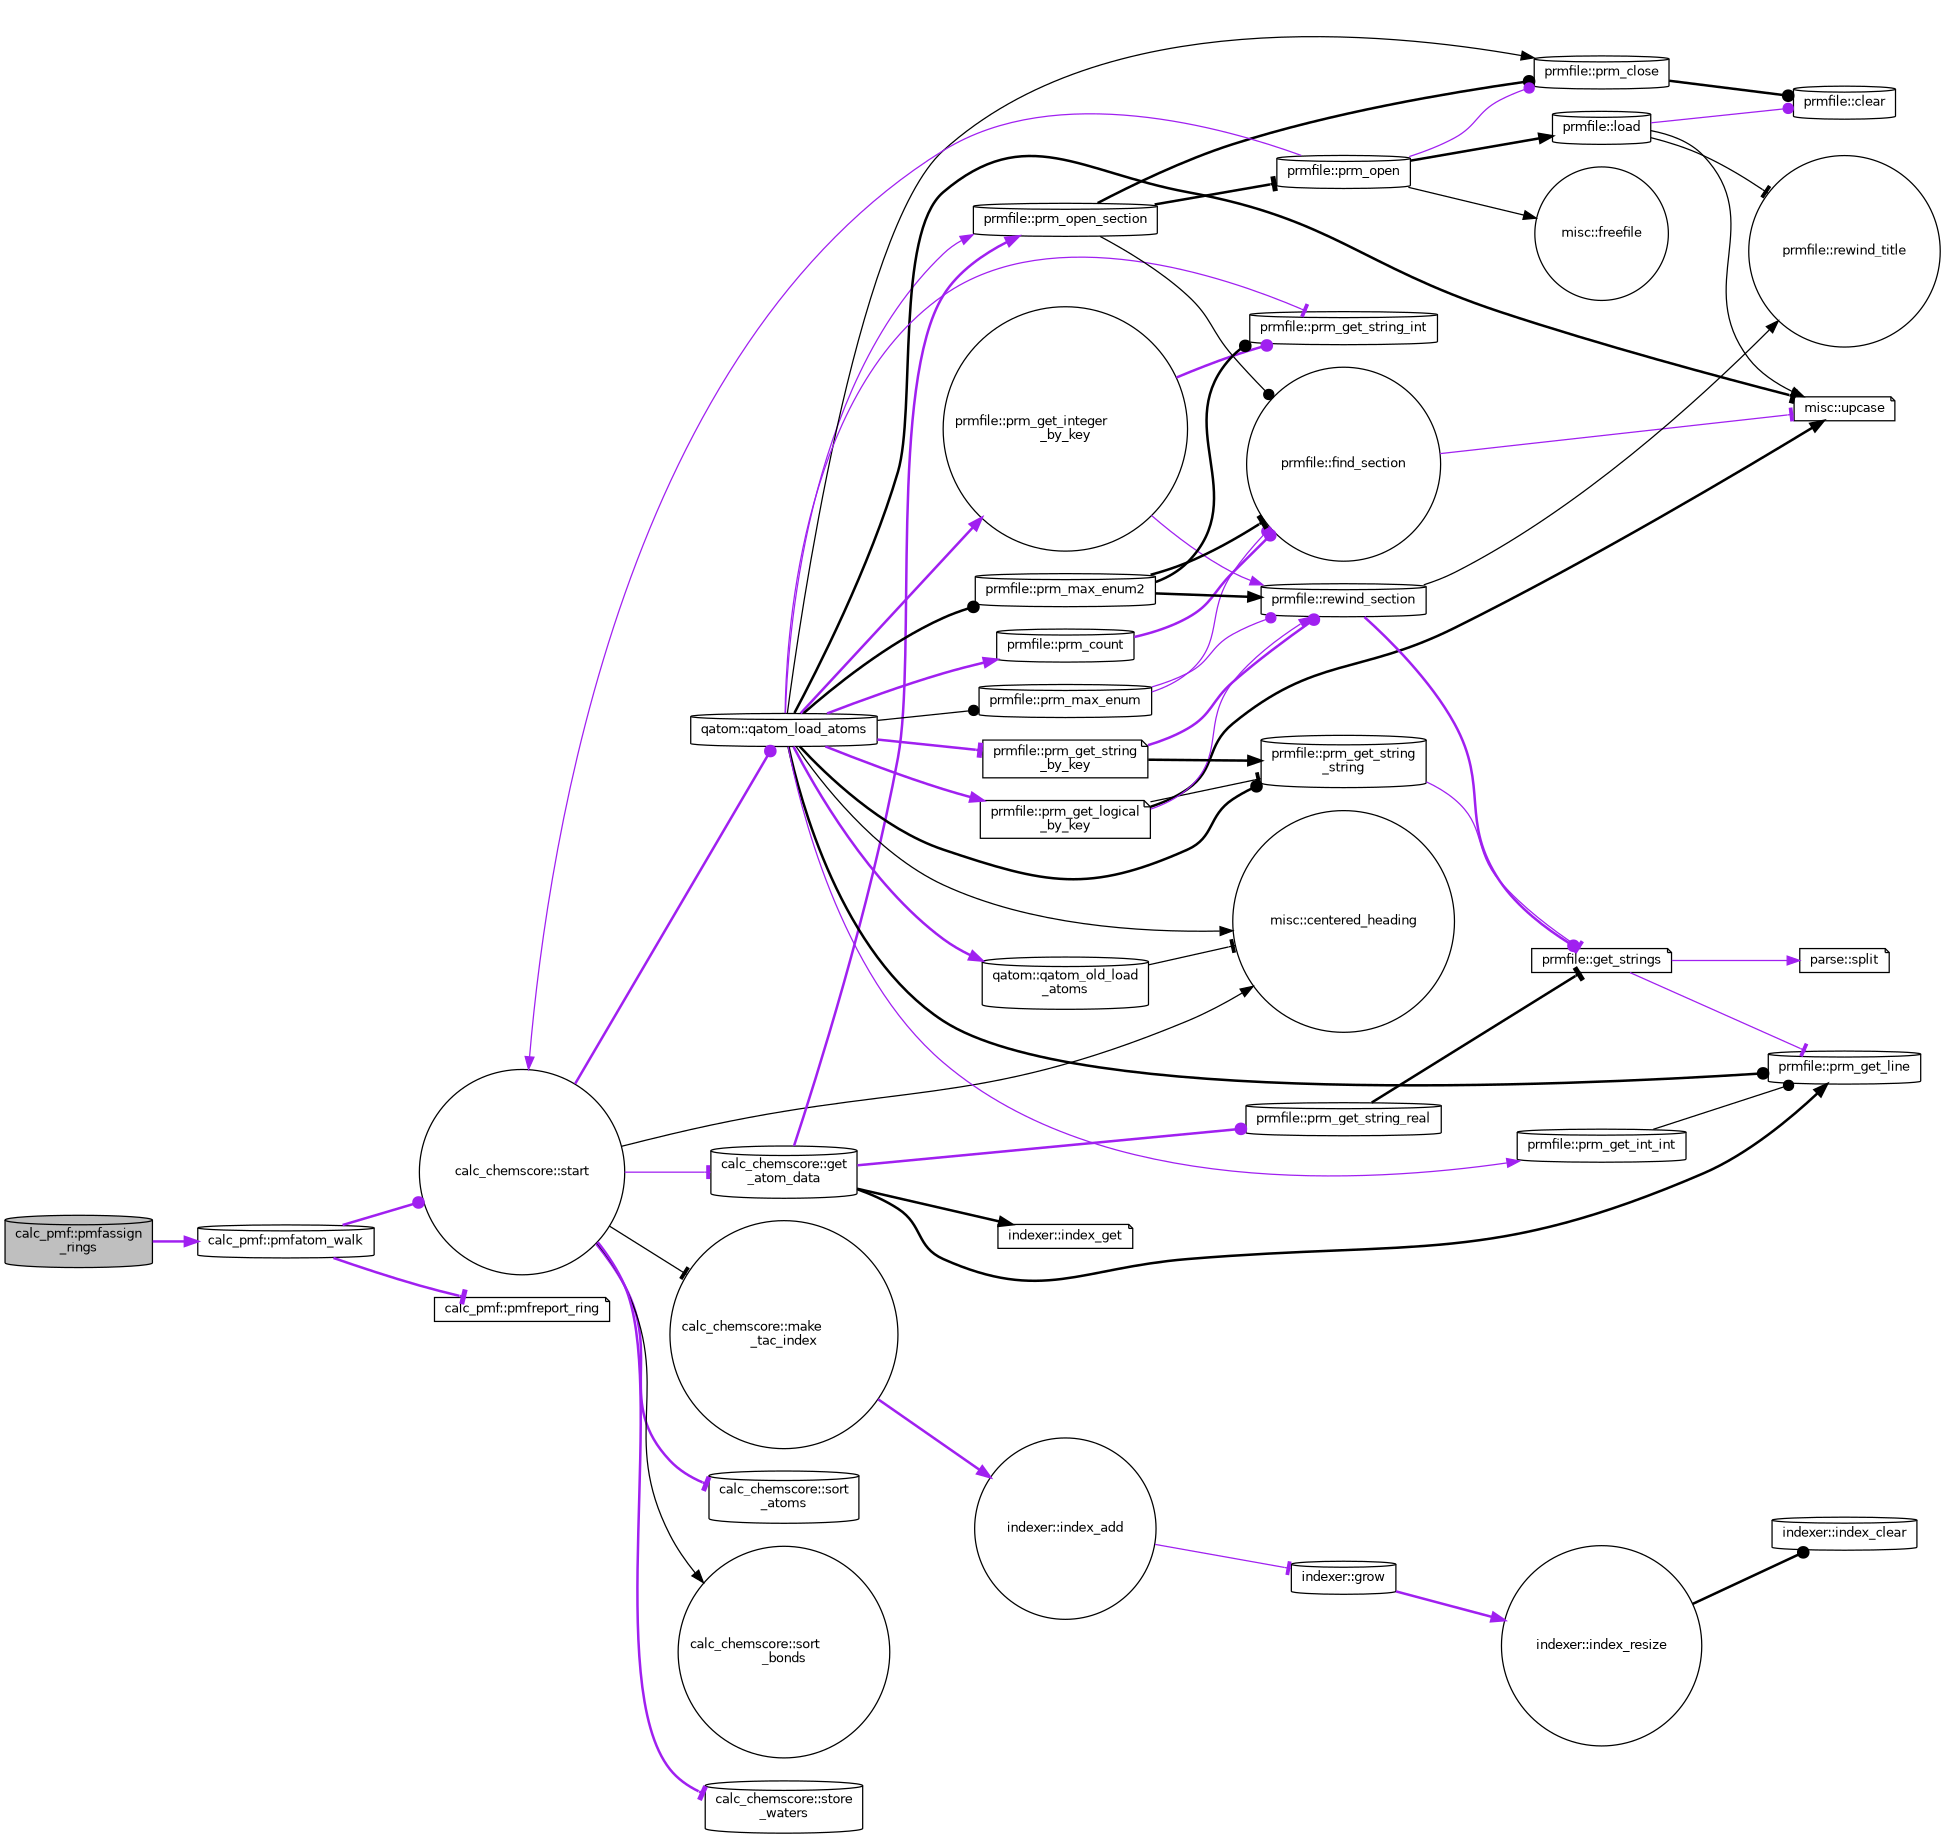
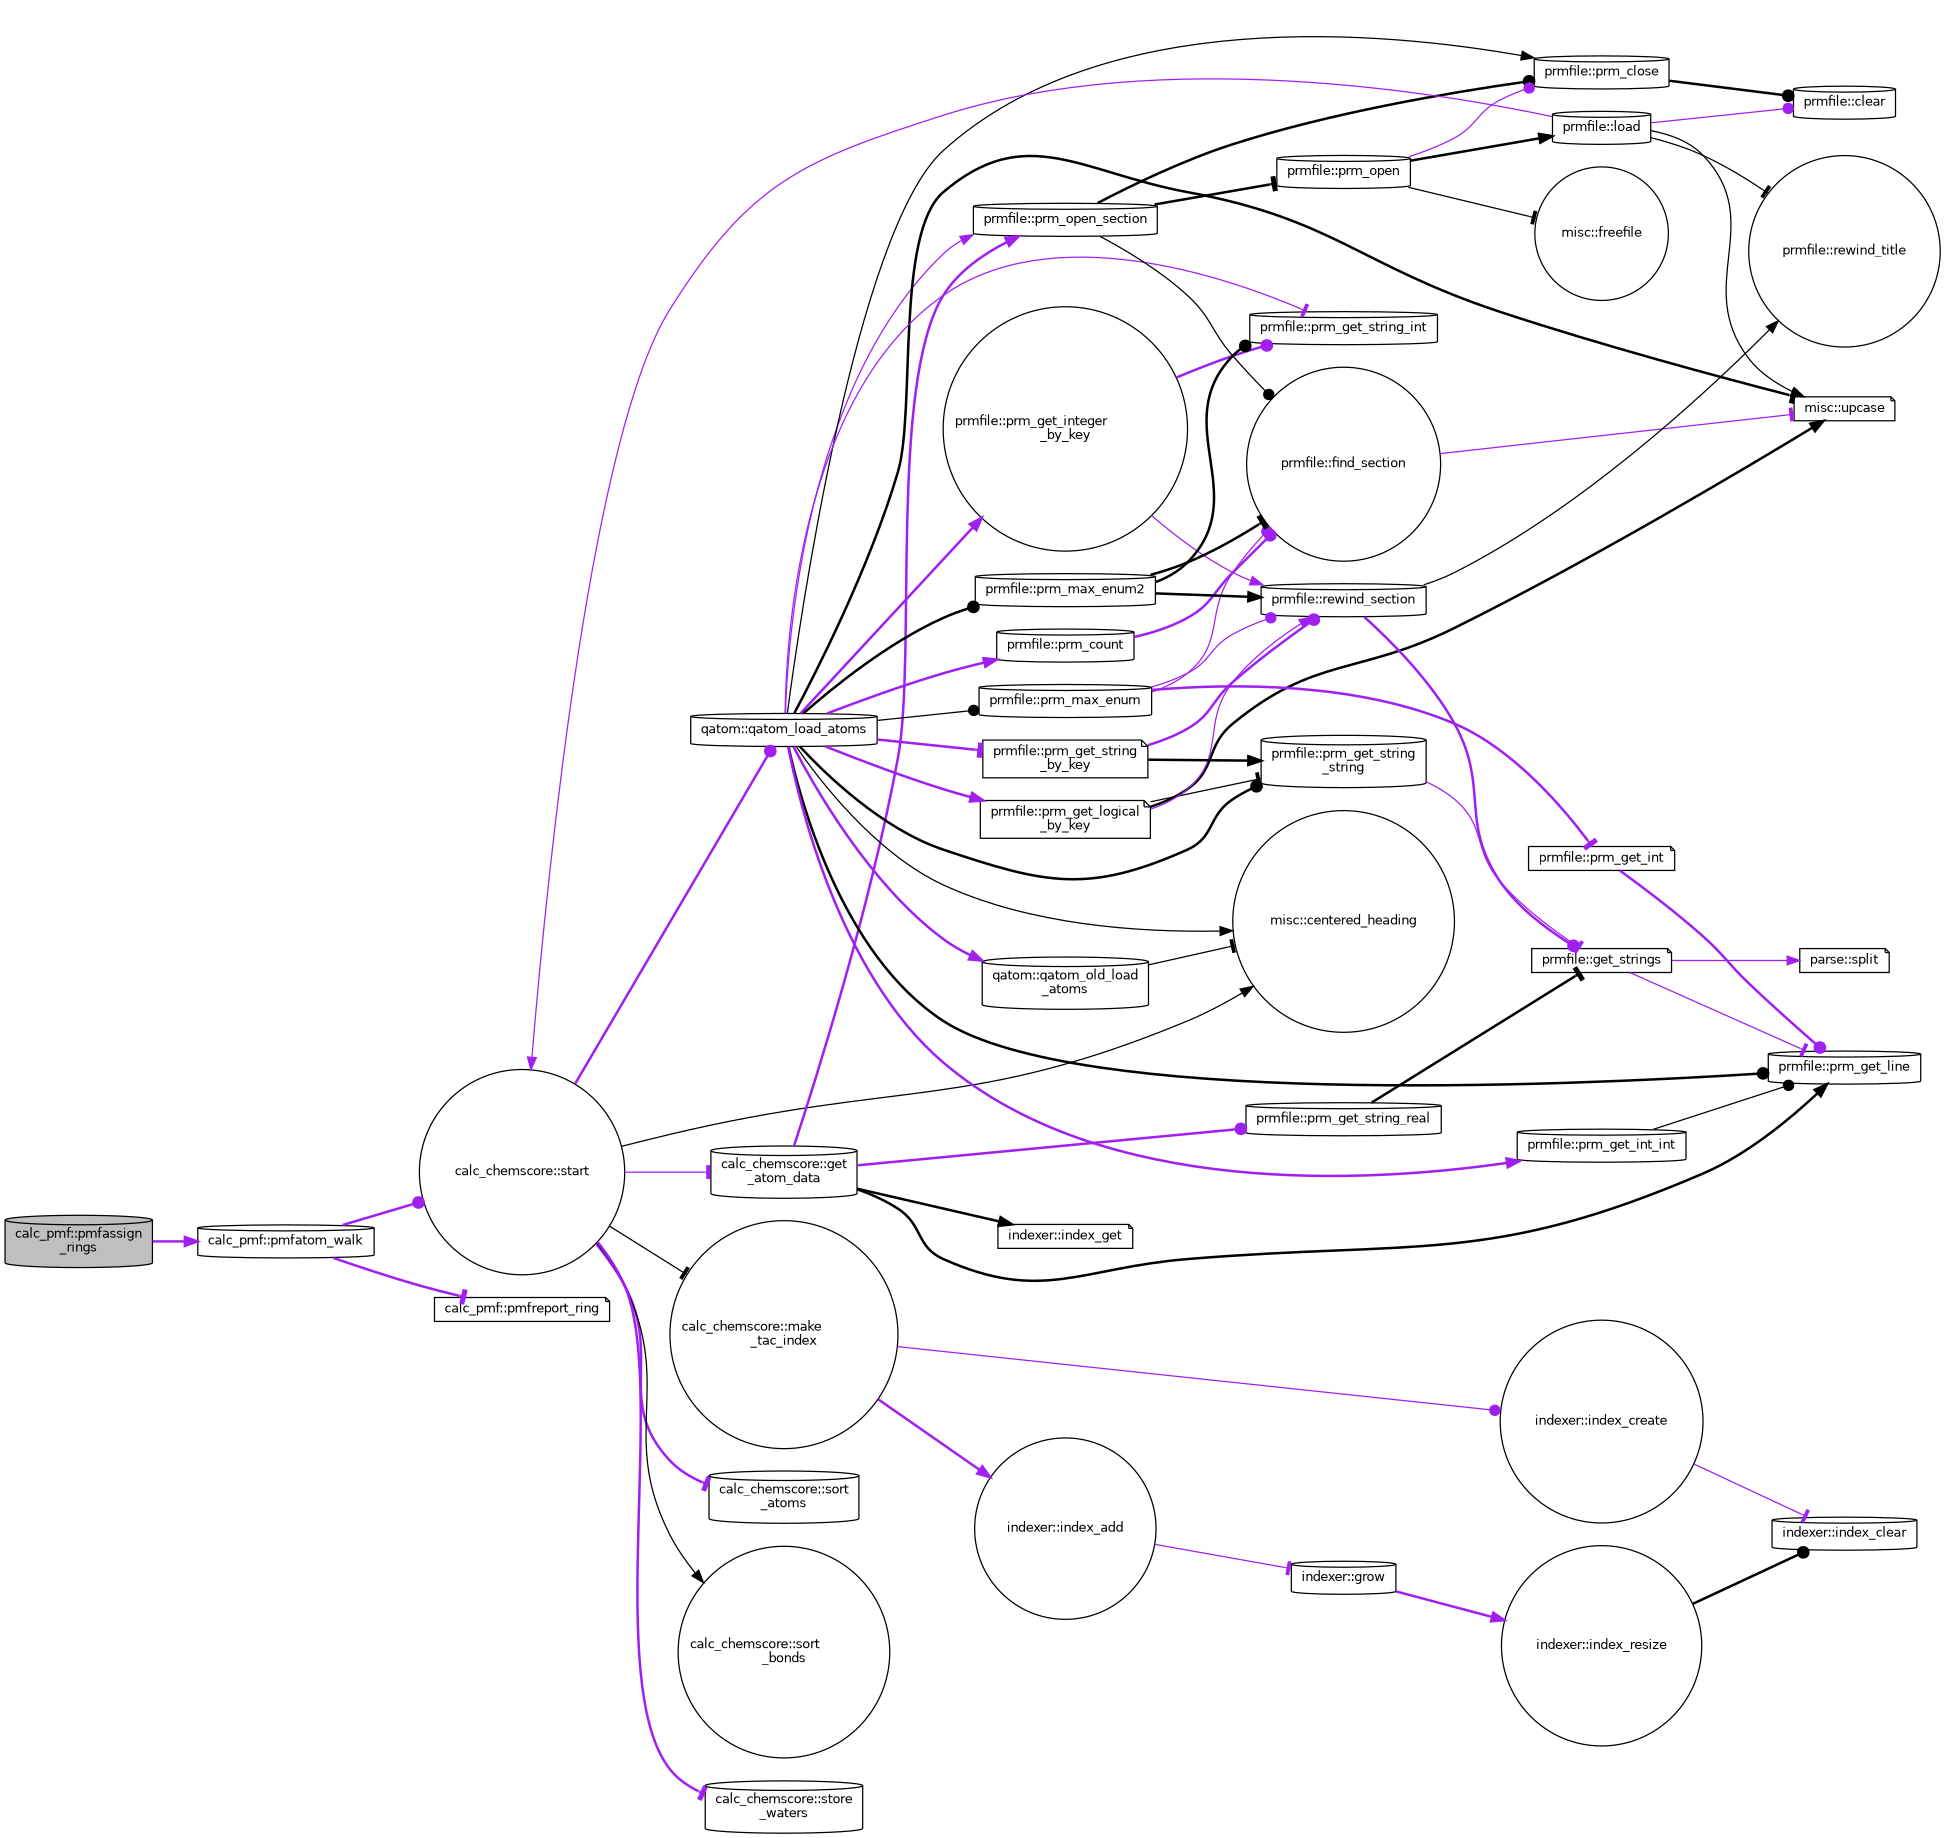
edge "prmfile::prm_open" -> "misc::freefile": arrowhead normal -> tee
edge "prmfile::prm_open" -> "calc_chemscore::start": now "prmfile::load" -> "calc_chemscore::start"
node "prmfile::prm_get_int": added
edge "qatom::qatom_load_atoms" -> "prmfile::prm_get_int_int": style solid -> bold
node "indexer::index_create": added
